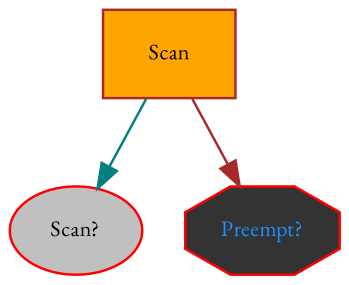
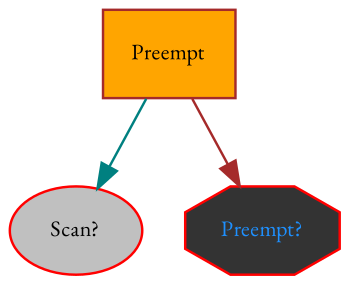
node "Scan": label "Scan" -> "Preempt"
